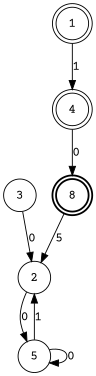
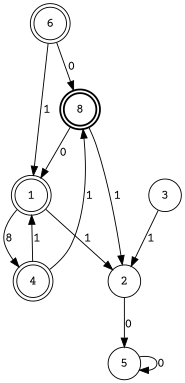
node "6": added
edge "1" -> "4": label "1" -> "8"
edge "8" -> "1": added, label "0"
edge "4" -> "8": label "0" -> "1"
edge "3" -> "2": label "0" -> "1"
edge "8" -> "2": label "5" -> "1"
edge "4" -> "1": added, label "1"
edge "5" -> "2": now "1" -> "2"
